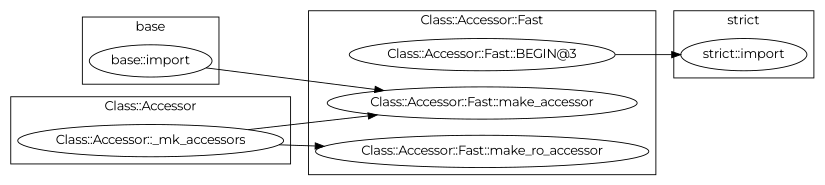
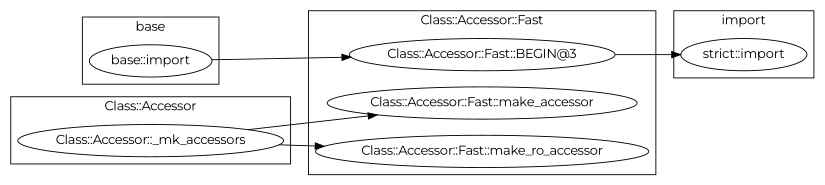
cluster "strict": label "strict" -> "import"
edge "base::import" -> "Class::Accessor::Fast::make_accessor": now "base::import" -> "Class::Accessor::Fast::BEGIN@3"
